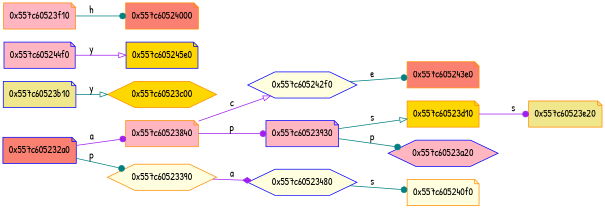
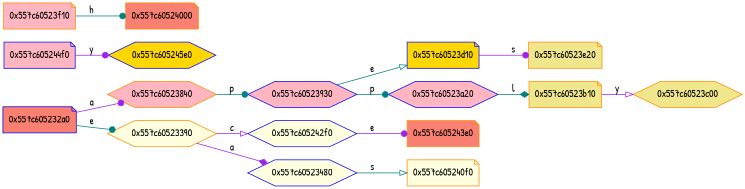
edge "0x557c605244f0" -> "0x557c605245e0": arrowhead onormal -> dot
node "0x557c605245e0": shape note -> hexagon
edge "0x557c605242f0" -> "0x557c605243e0": color teal -> purple
node "0x557c60523b10": color blue -> darkorange
edge "0x557c60523b10" -> "0x557c60523c00": color teal -> purple
node "0x557c60523c00": fillcolor gold -> khaki
edge "0x557c60523a20" -> "0x557c60523b10": added, label "l"
edge "0x557c60523840" -> "0x557c605242f0": now "0x557c60523390" -> "0x557c605242f0"
node "0x557c60523d10": color darkorange -> blue
edge "0x557c60523930" -> "0x557c60523d10": label "s" -> "e"
node "0x557c60523840": shape note -> hexagon
edge "0x557c60523840" -> "0x557c60523930": color purple -> teal
node "0x557c60523930": shape note -> hexagon
edge "0x557c605232a0" -> "0x557c60523390": label "p" -> "e"
edge "0x557c60523480" -> "0x557c605240f0": arrowhead dot -> onormal
